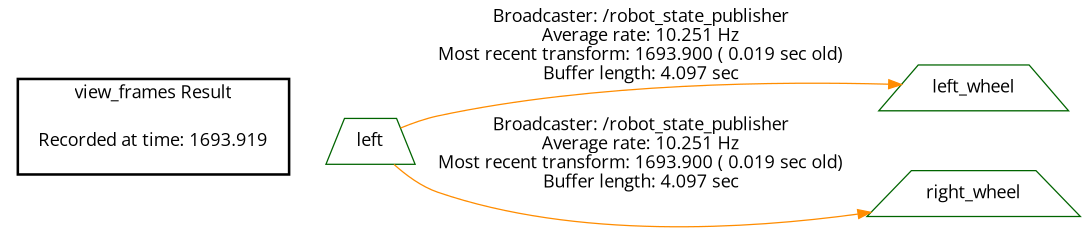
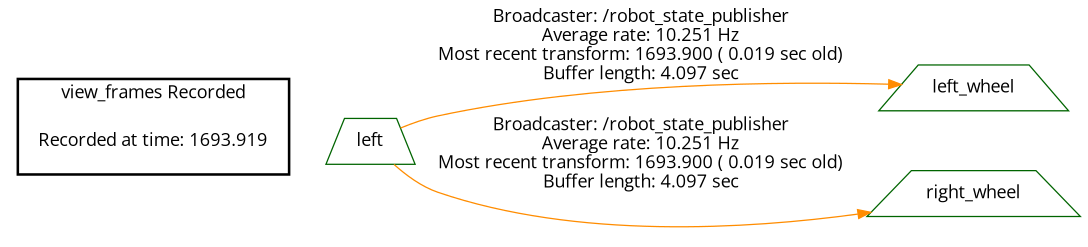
cluster "view_frames Result": label "view_frames Result" -> "view_frames Recorded"
